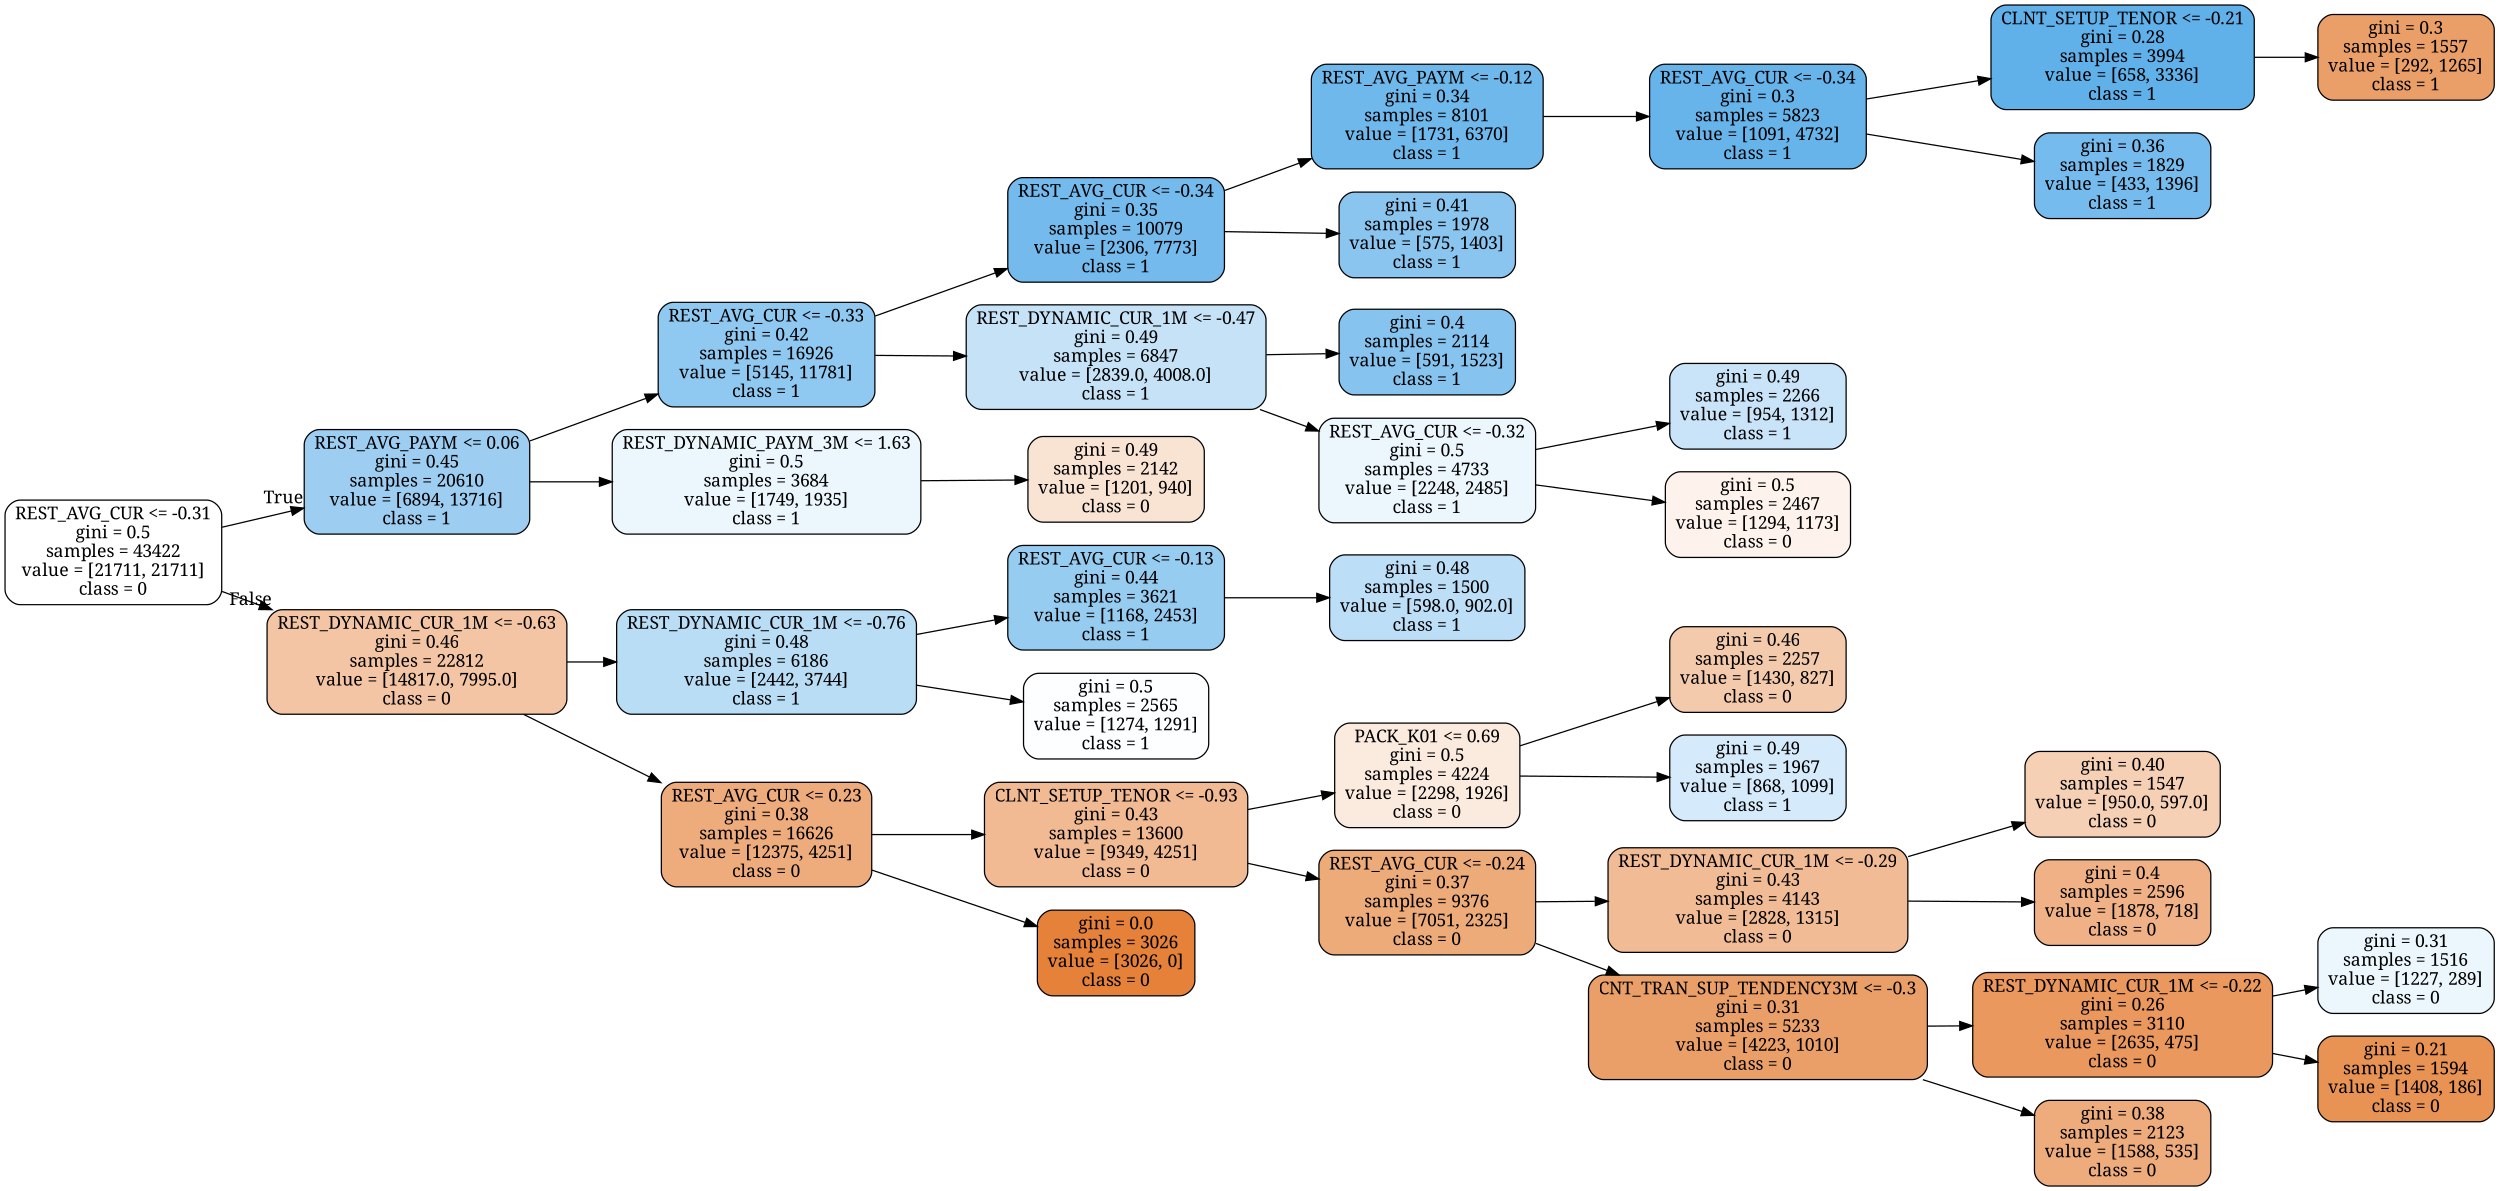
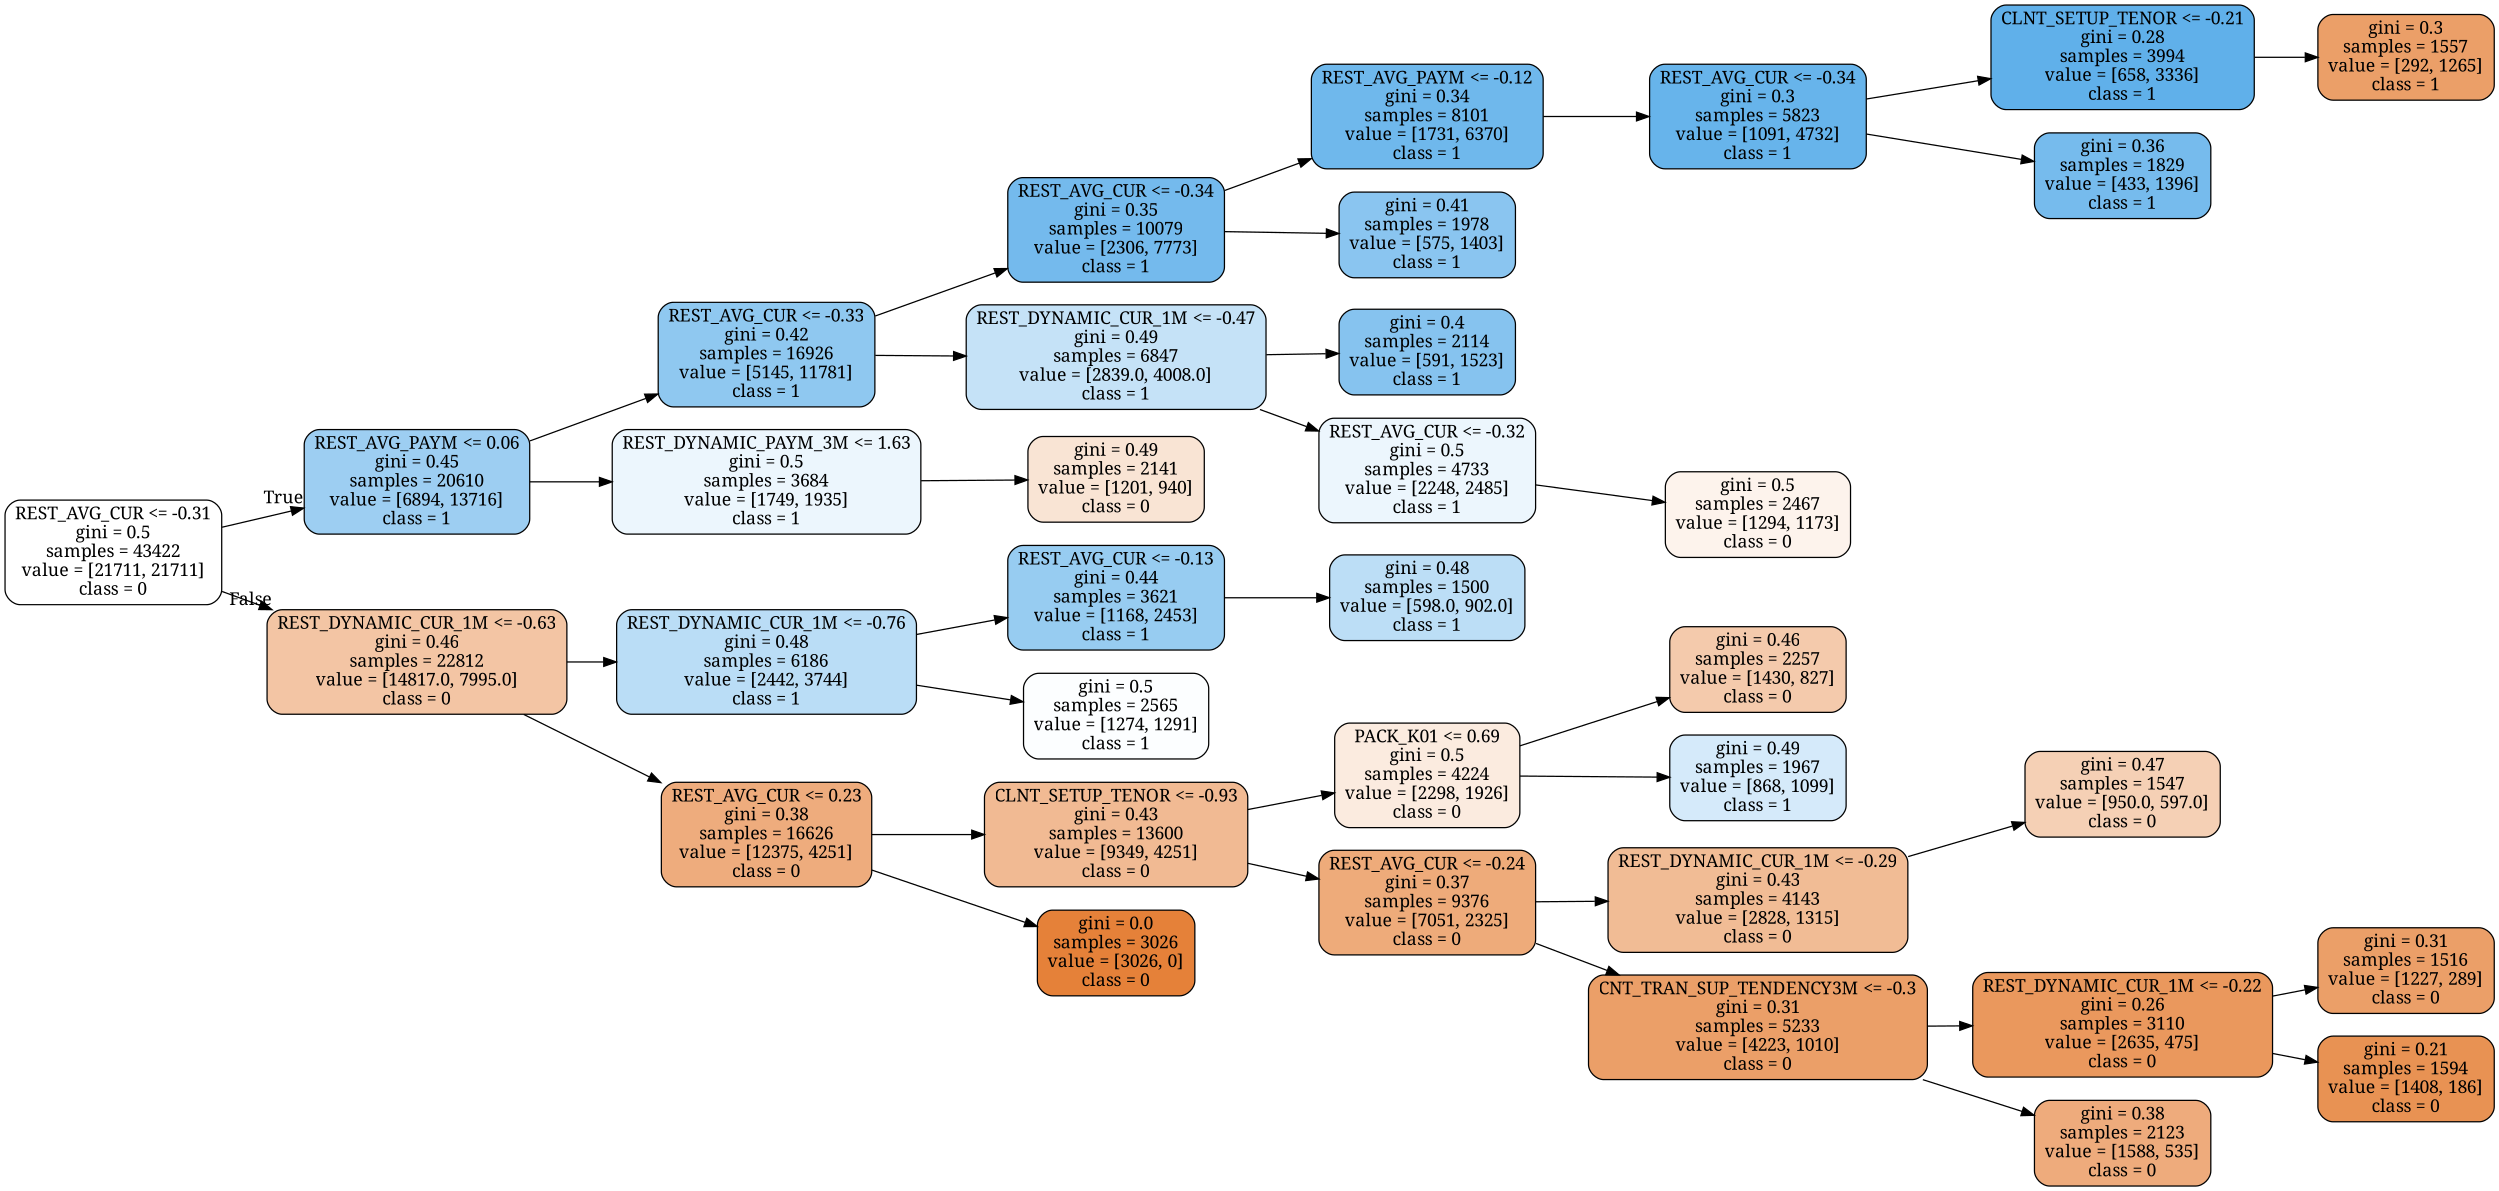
node "gini = 0.49 samples = 2266 value = [954, 1312] class = 1": removed
node "gini = 0.49 samples = 2142 value = [1201, 940] class = 0": label "gini = 0.49 samples = 2142 value = [1201, 940] class = 0" -> "gini = 0.49 samples = 2141 value = [1201, 940] class = 0"
node "gini = 0.40 samples = 1547 value = [950.0, 597.0] class = 0": label "gini = 0.40 samples = 1547 value = [950.0, 597.0] class = 0" -> "gini = 0.47 samples = 1547 value = [950.0, 597.0] class = 0"
node "gini = 0.4 samples = 2596 value = [1878, 718] class = 0": removed
node "gini = 0.31 samples = 1516 value = [1227, 289] class = 0": fillcolor #ecf6fd -> #eb9f68
